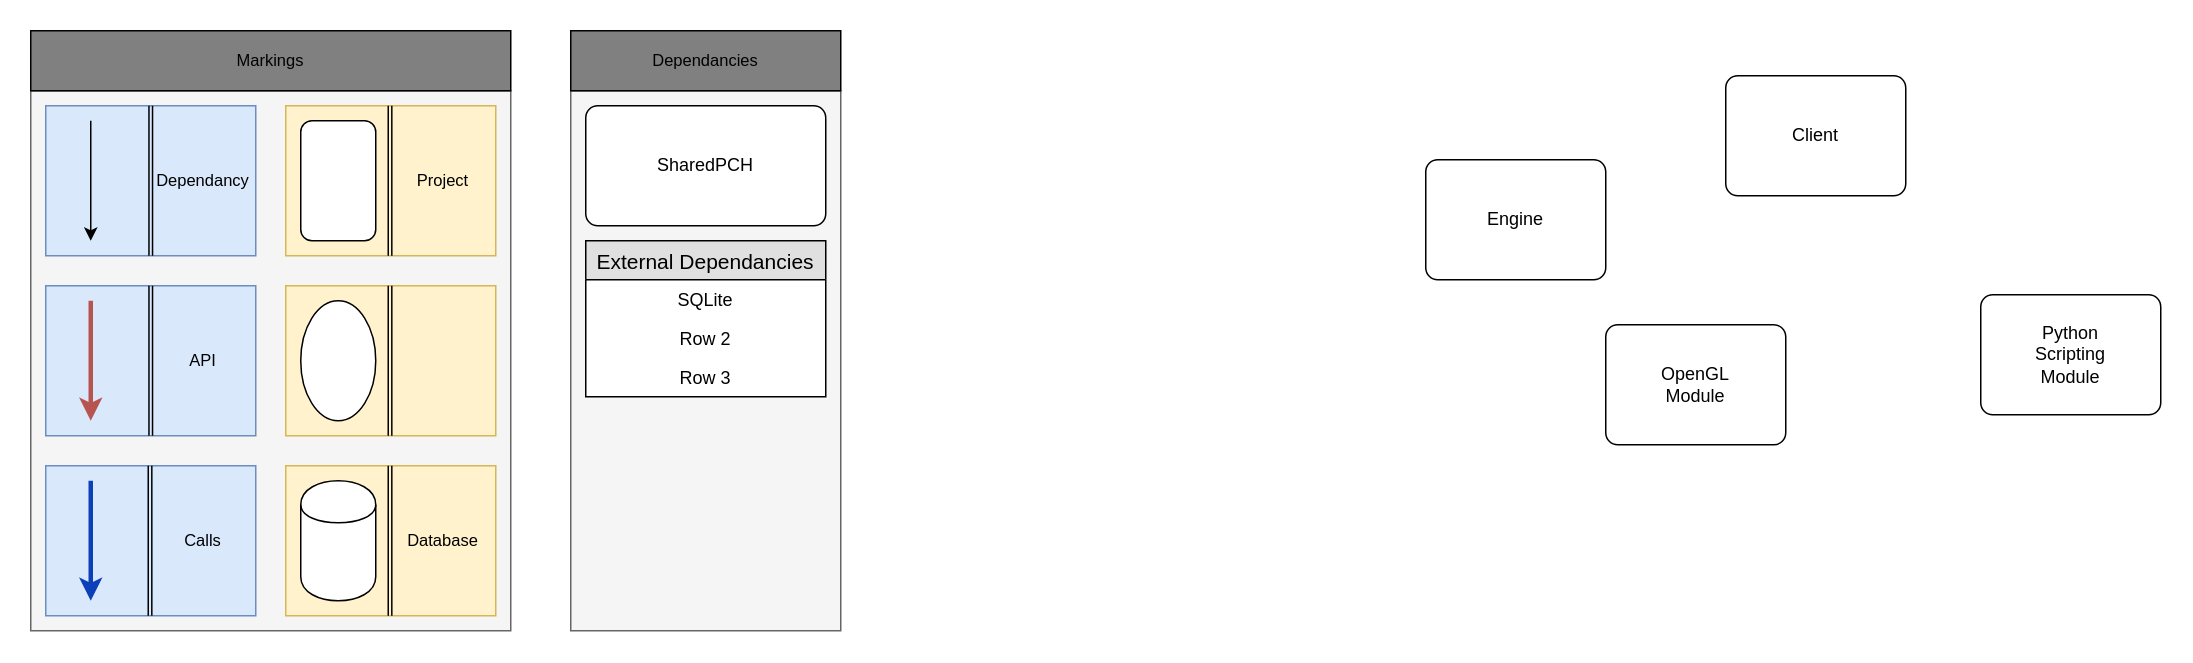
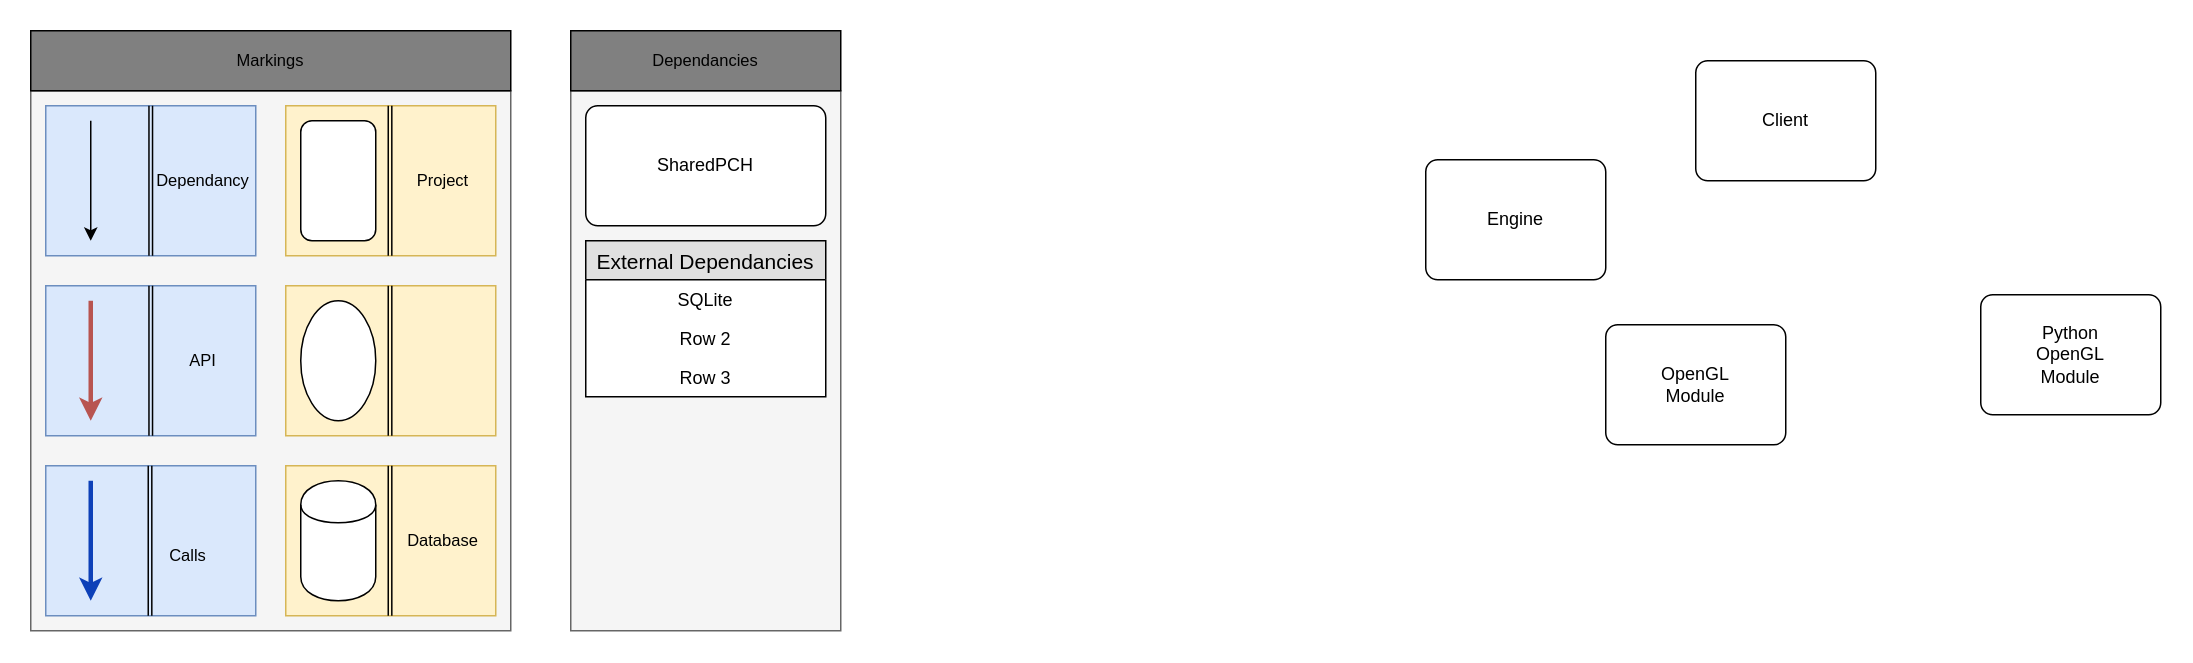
node "Client": moved (1816, 136) -> (1786, 121)
node "Python Scripting Module": label "Python Scripting Module" -> "Python OpenGL Module"
node "Calls": moved (203, 541) -> (188, 556)
